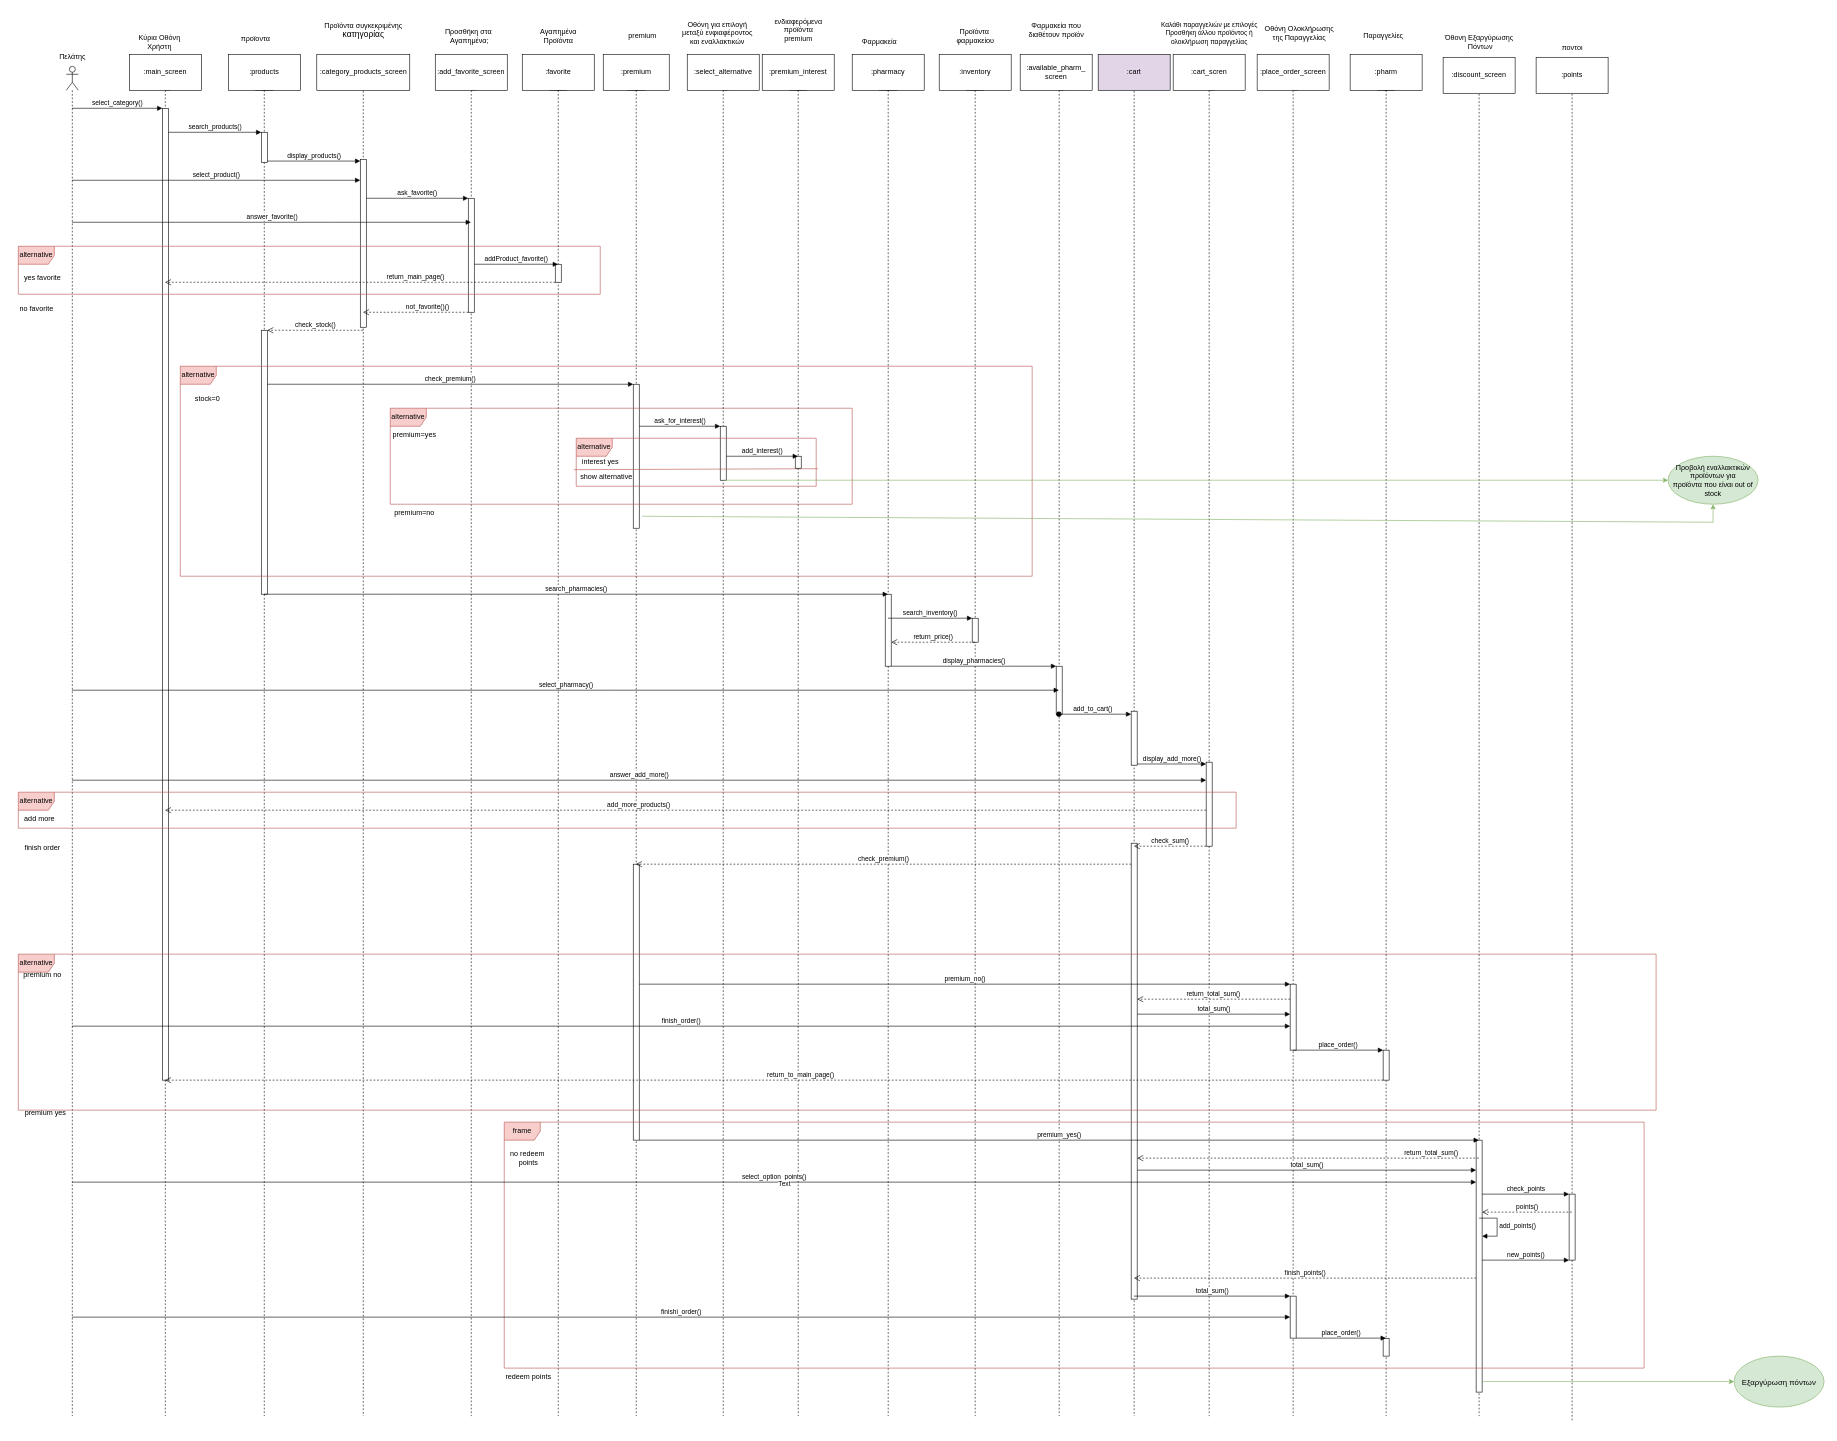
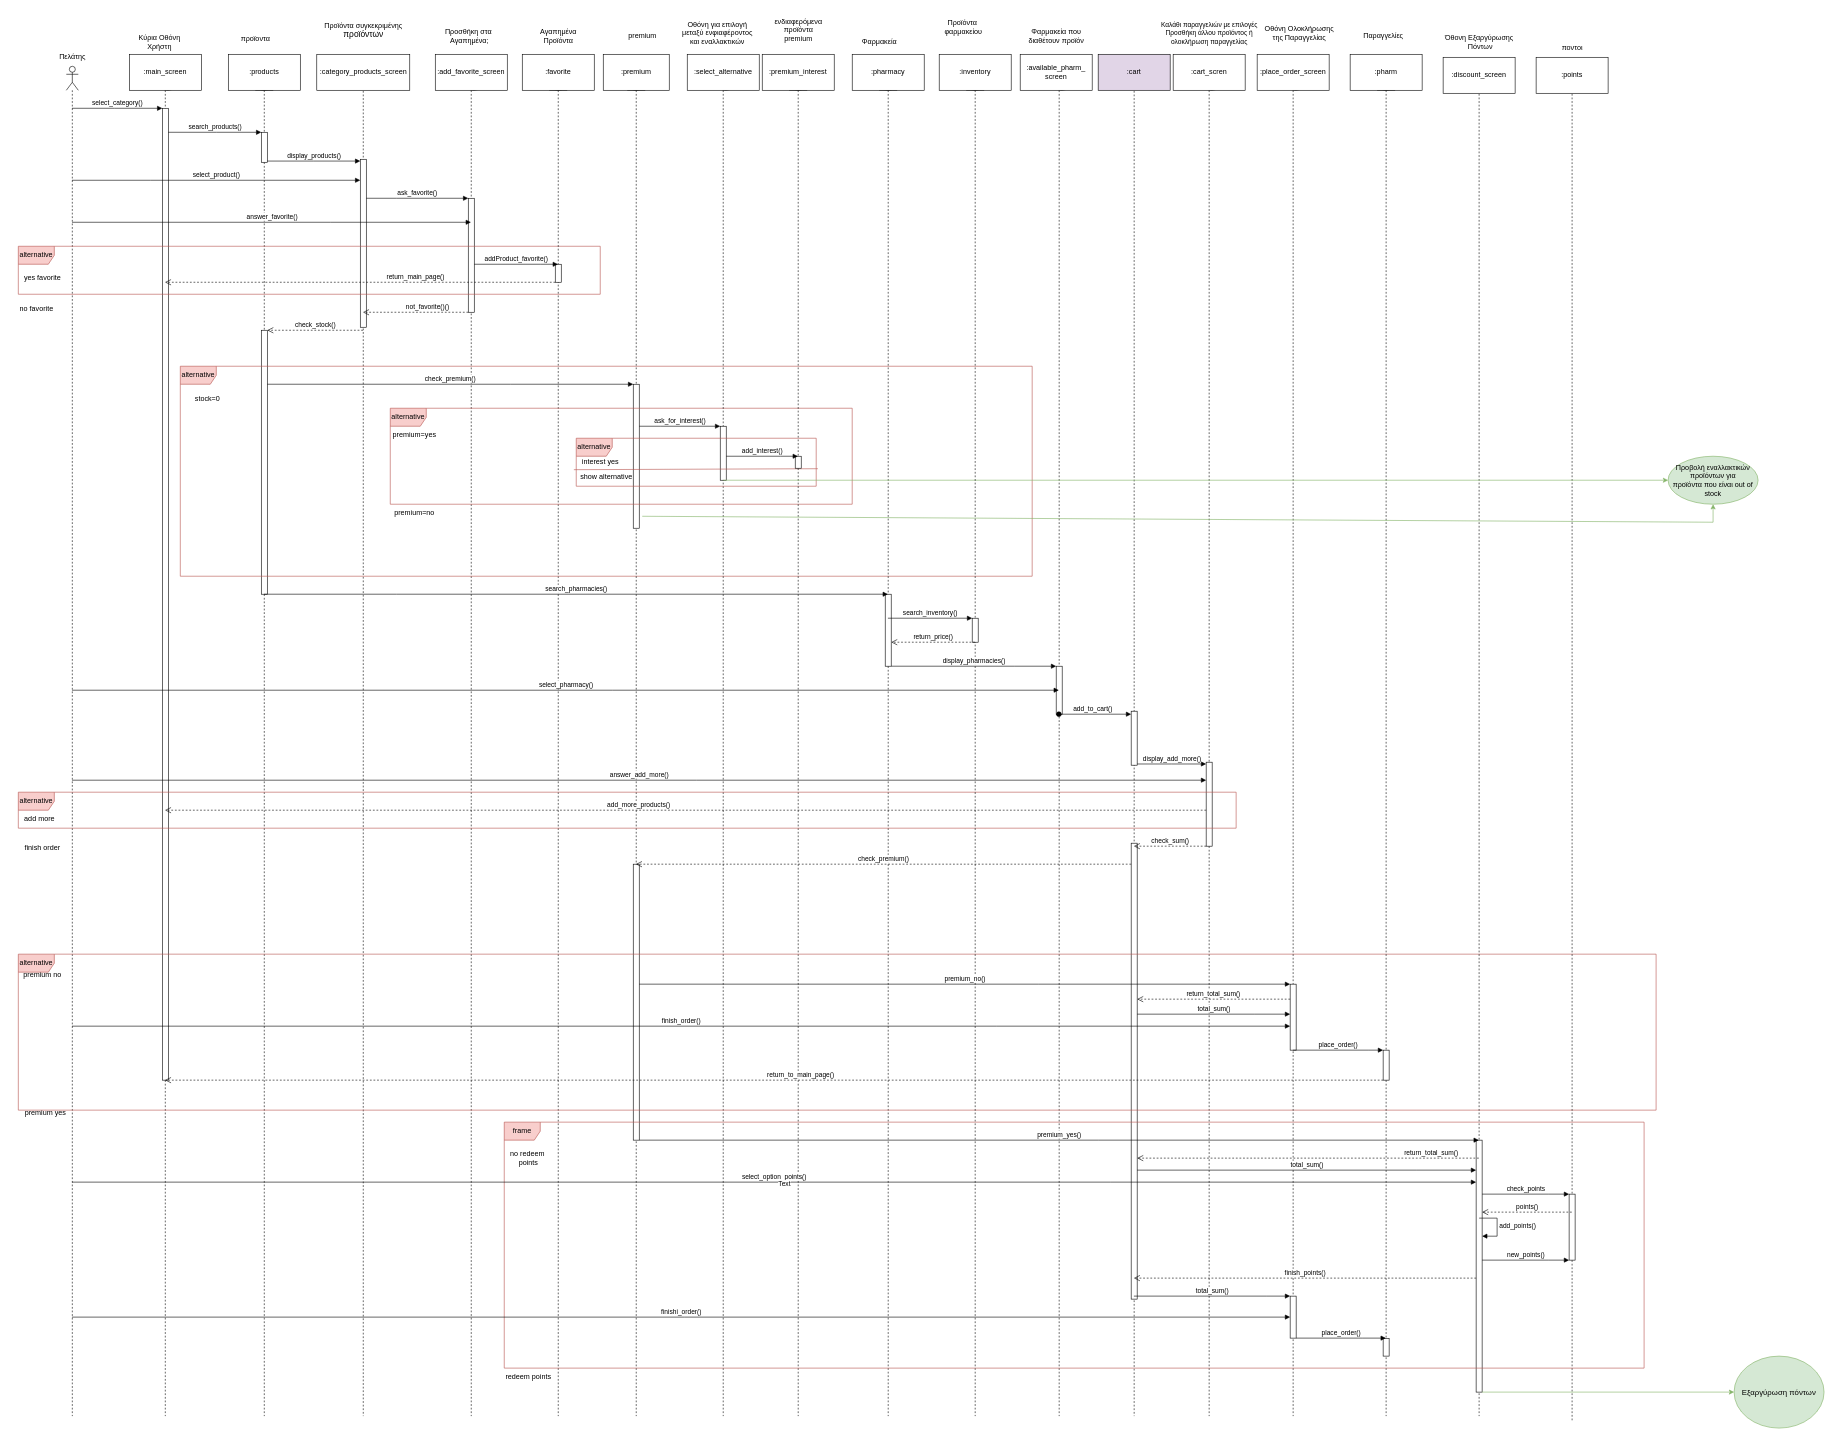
node "Προϊόντα συγκεκριμένηςκατηγορίας": label "Προϊόντα συγκεκριμένηςκατηγορίας" -> "Προϊόντα συγκεκριμένηςπροϊόντων"
node "Φαρμακεία που διαθέτουν προϊόν": moved (1056, 30) -> (1056, 36)
node "Προϊόντα φαρμακείου": moved (975, 36) -> (963, 27)
node "Εξαργύρωση πόντων": size 90x51 -> 90x72
